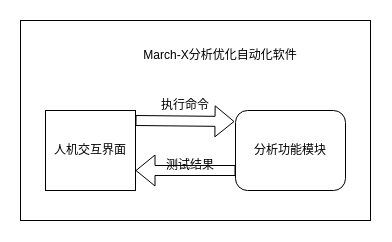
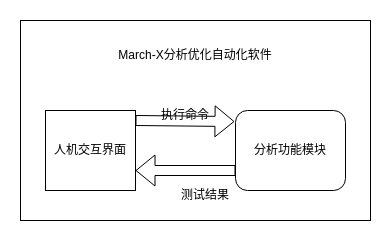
node "March-X分析优化自动化软件": moved (221, 56) -> (196, 56)
node "执行命令": moved (186, 106) -> (186, 116)
node "测试结果": moved (191, 166) -> (206, 196)
